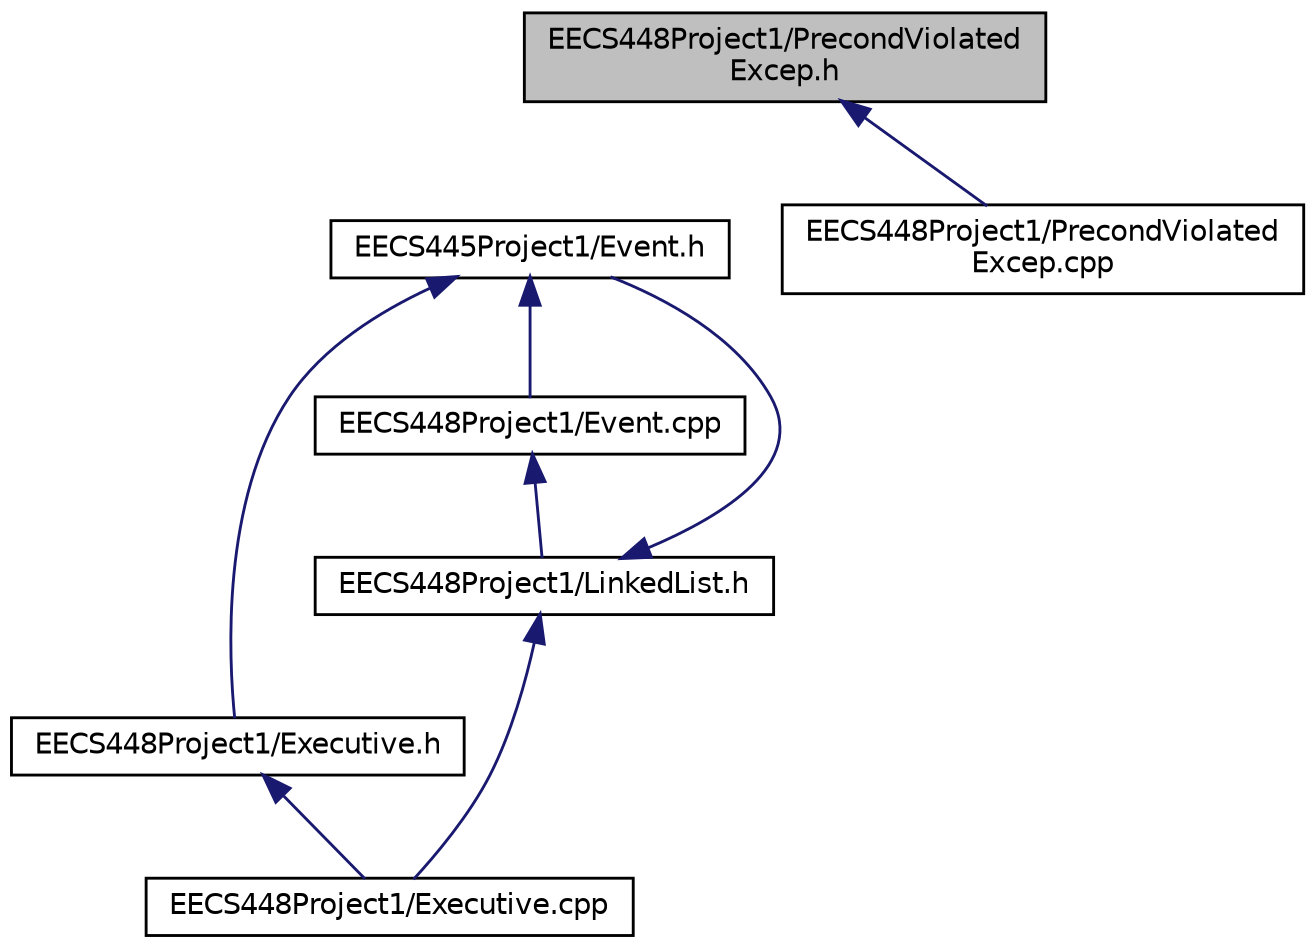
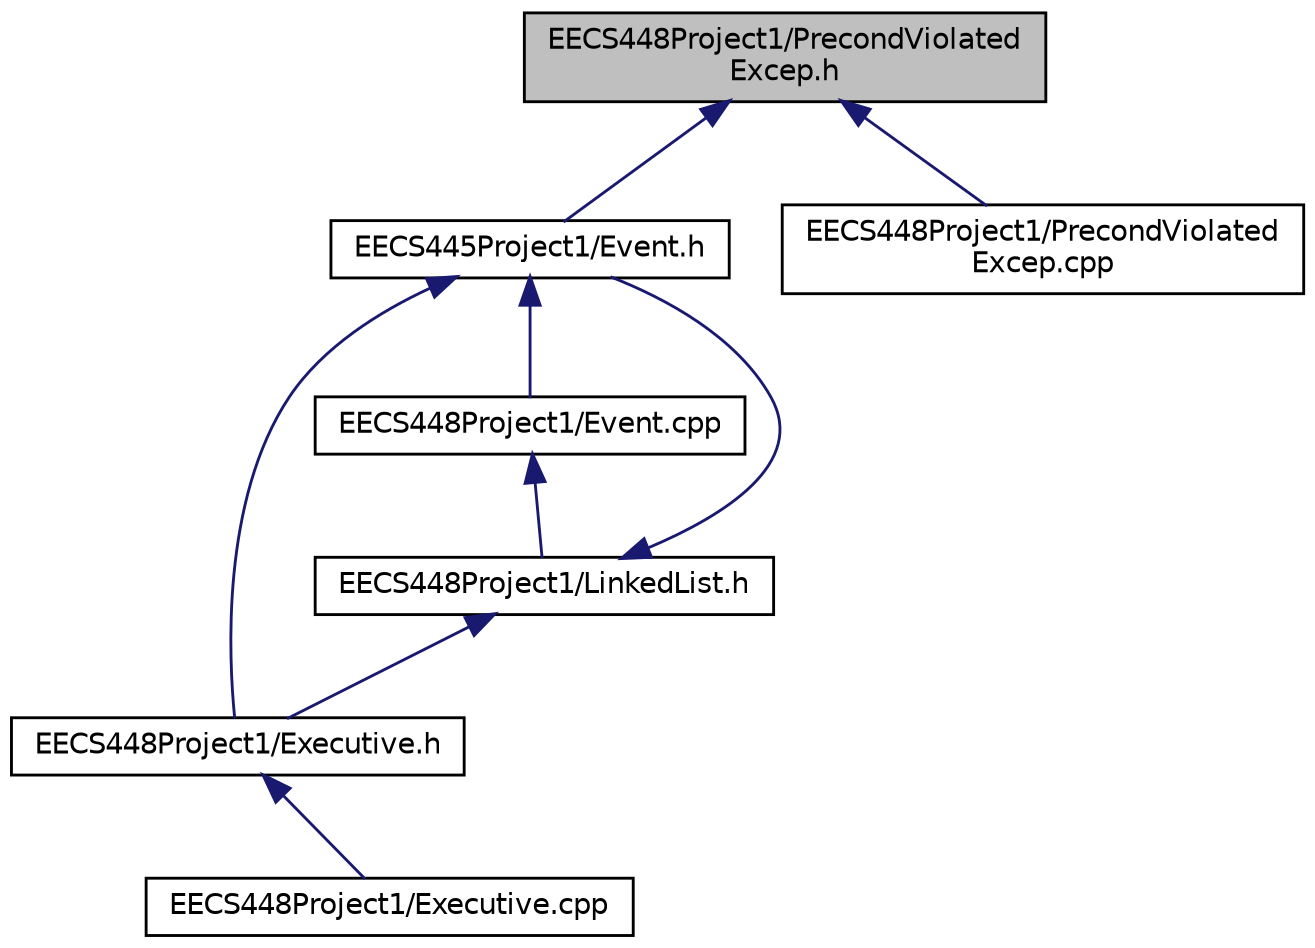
edge "EECS445Project1/Event.h" -> "EECS448Project1/PrecondViolated Excep.h": added
edge "EECS448Project1/Executive.cpp" -> "EECS448Project1/LinkedList.h": now "EECS448Project1/Executive.h" -> "EECS448Project1/LinkedList.h"
